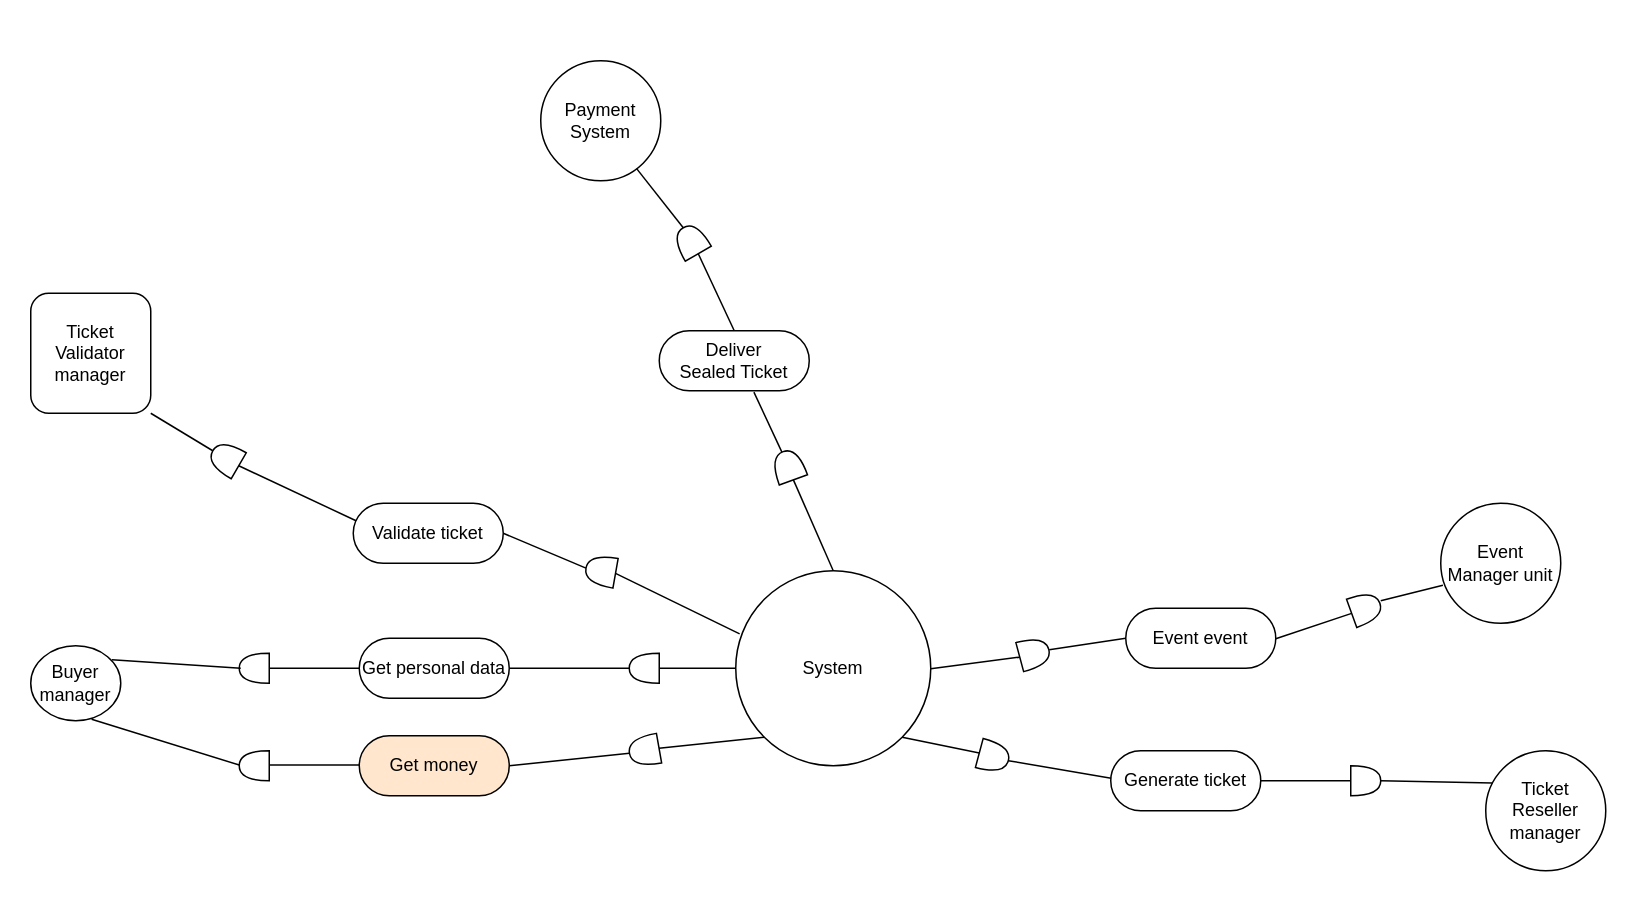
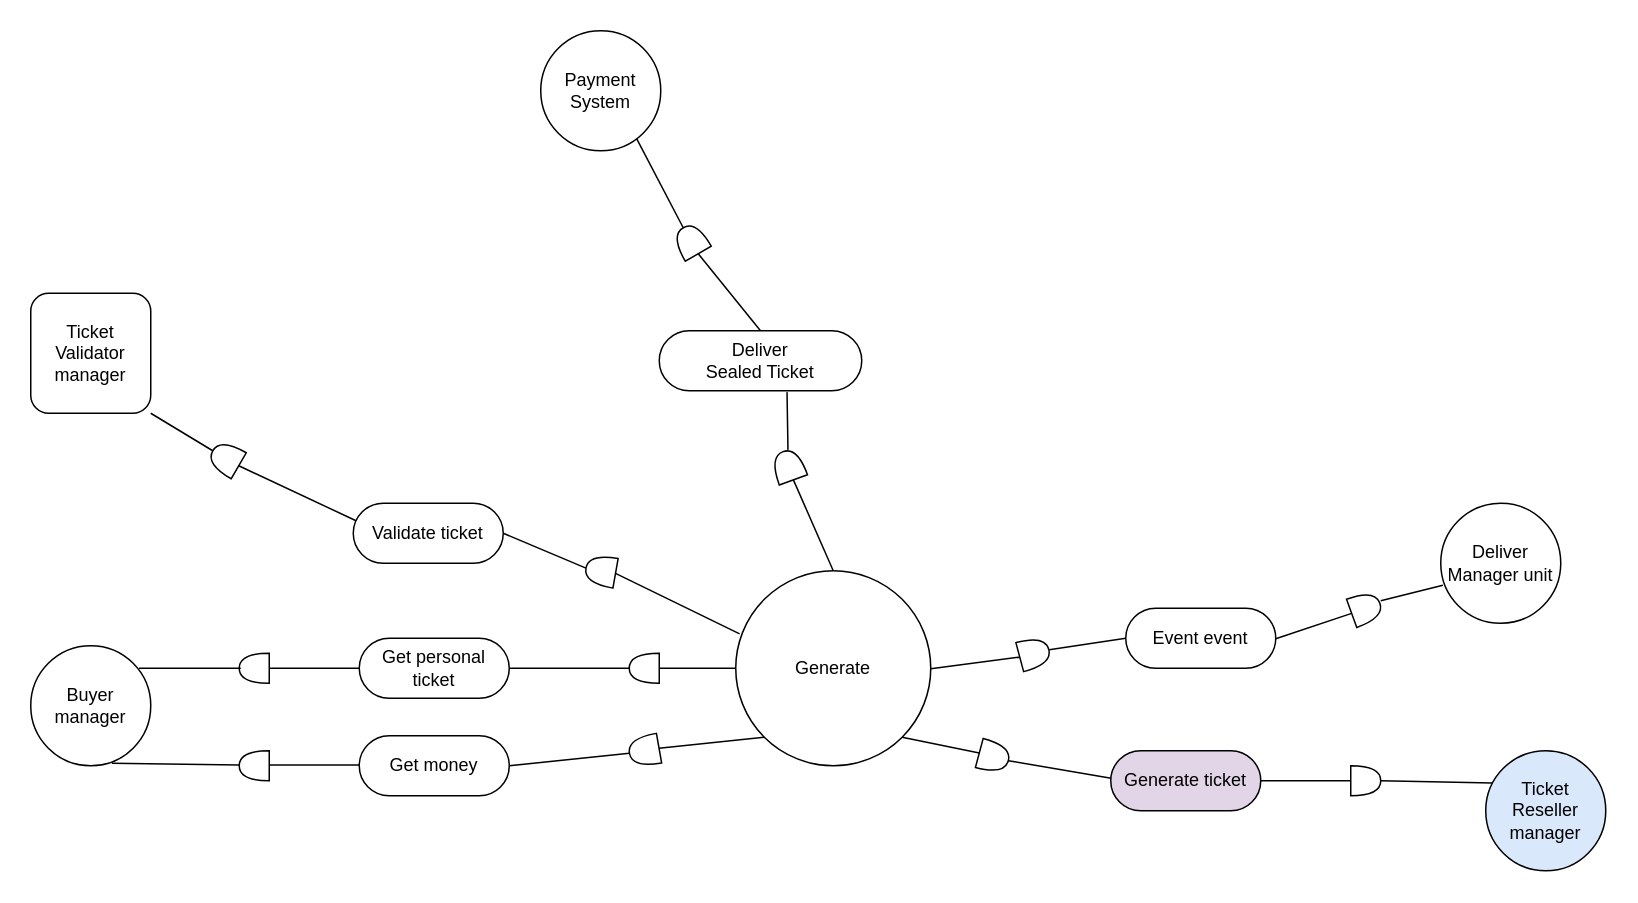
node "Payment System": moved (601, 121) -> (601, 91)
node "Deliver Sealed Ticket": size 150x60 -> 203x60
node "Event Manager unit": label "Event Manager unit" -> "Deliver Manager unit"
node "Get personal data": label "Get personal data" -> "Get personal ticket"
node "System": label "System" -> "Generate"
node "Buyer manager": size 90x75 -> 120x120
node "Get money": fillcolor #ffe6cc -> #ffffff
node "Generate ticket": fillcolor #ffffff -> #e1d5e7
node "Ticket Reseller manager": fillcolor #ffffff -> #dae8fc
